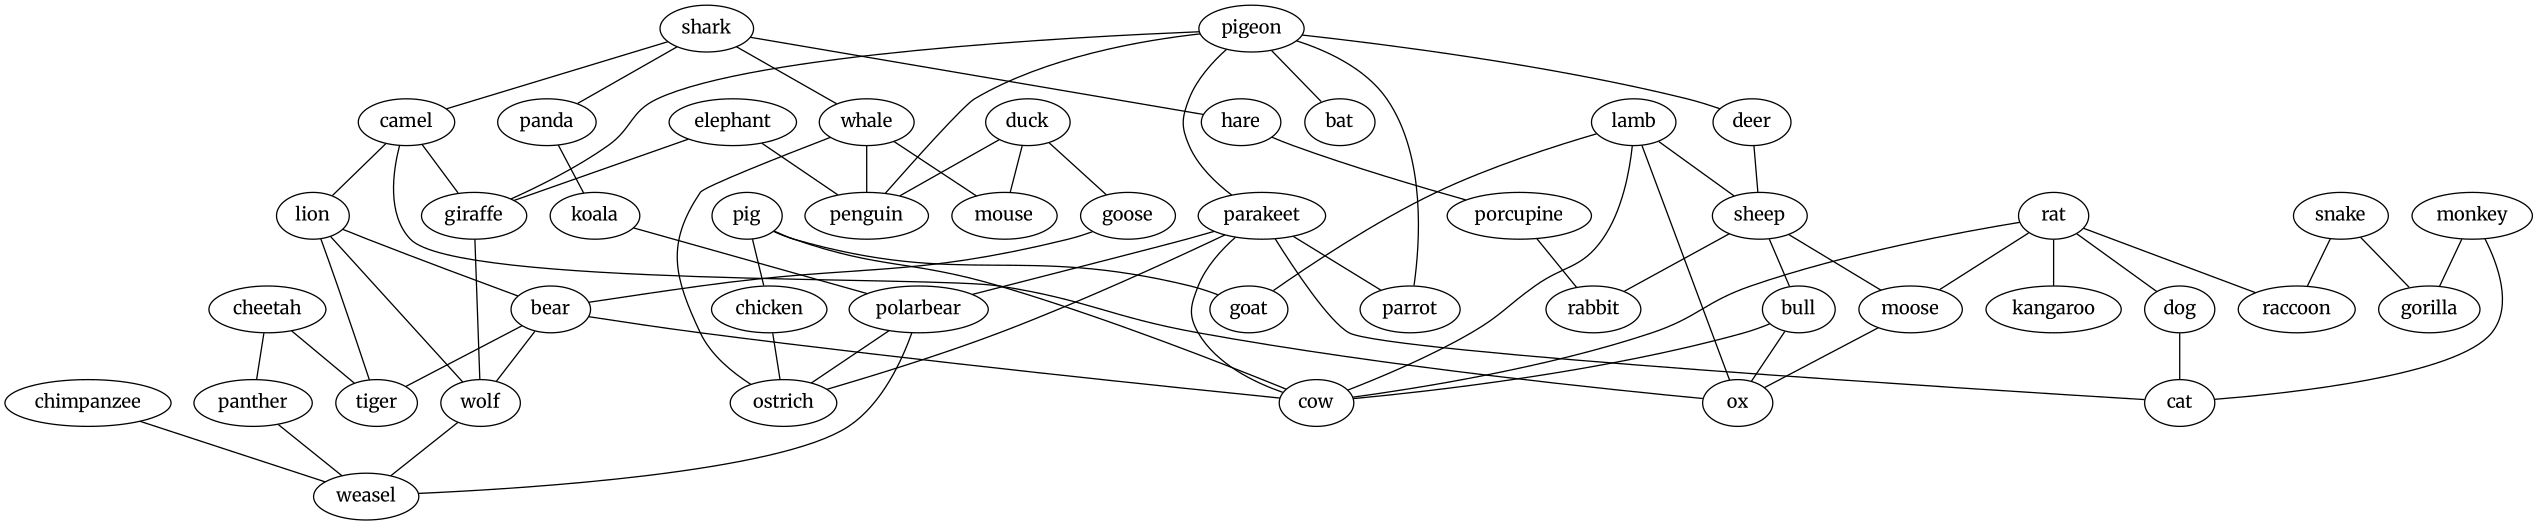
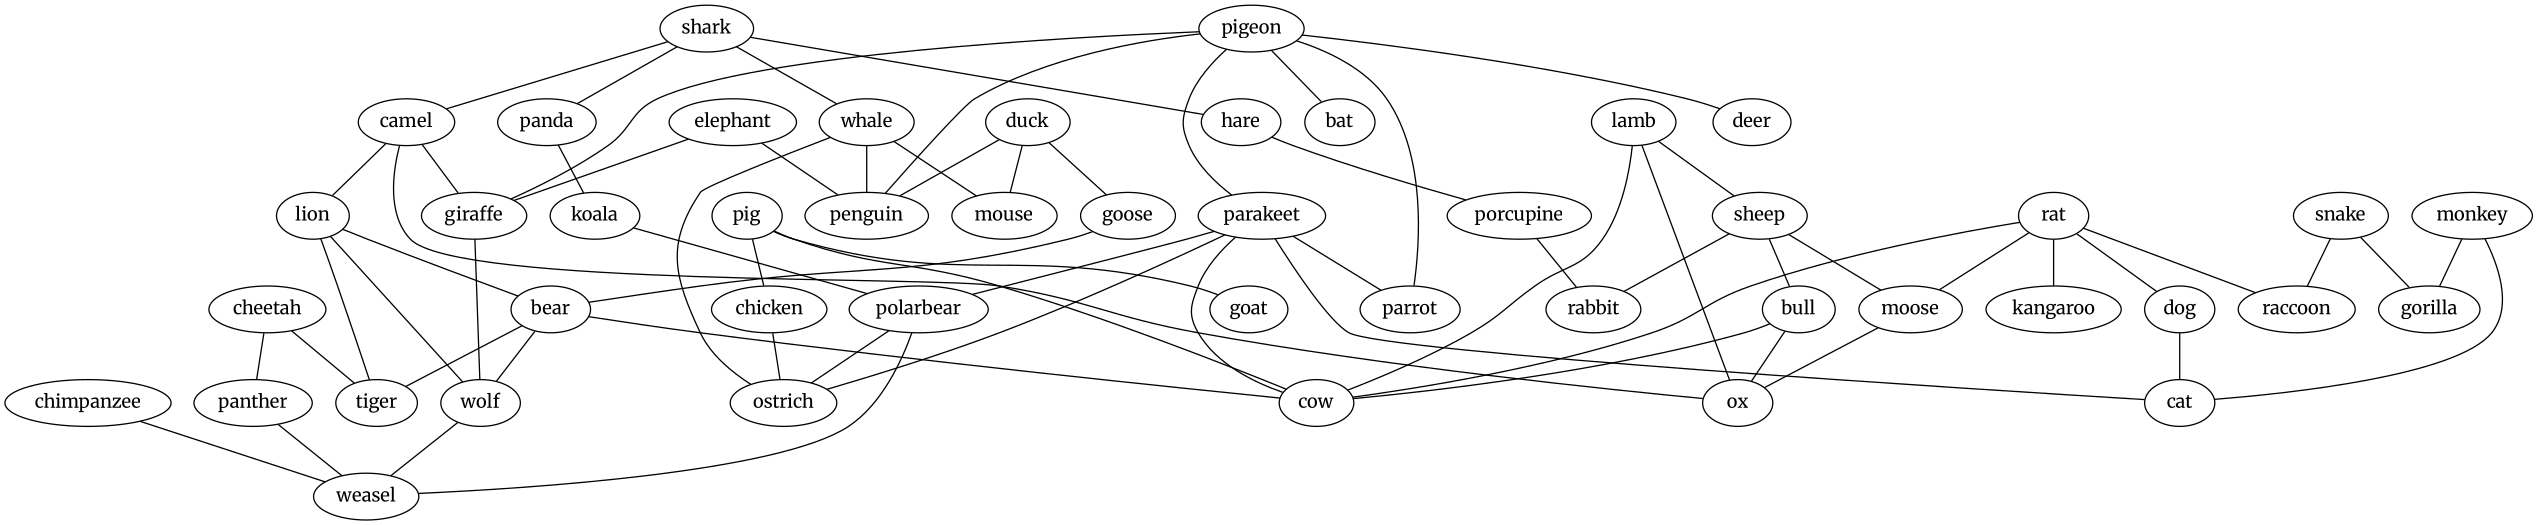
edge "deer" -- "sheep": removed
edge "lamb" -- "goat": removed
